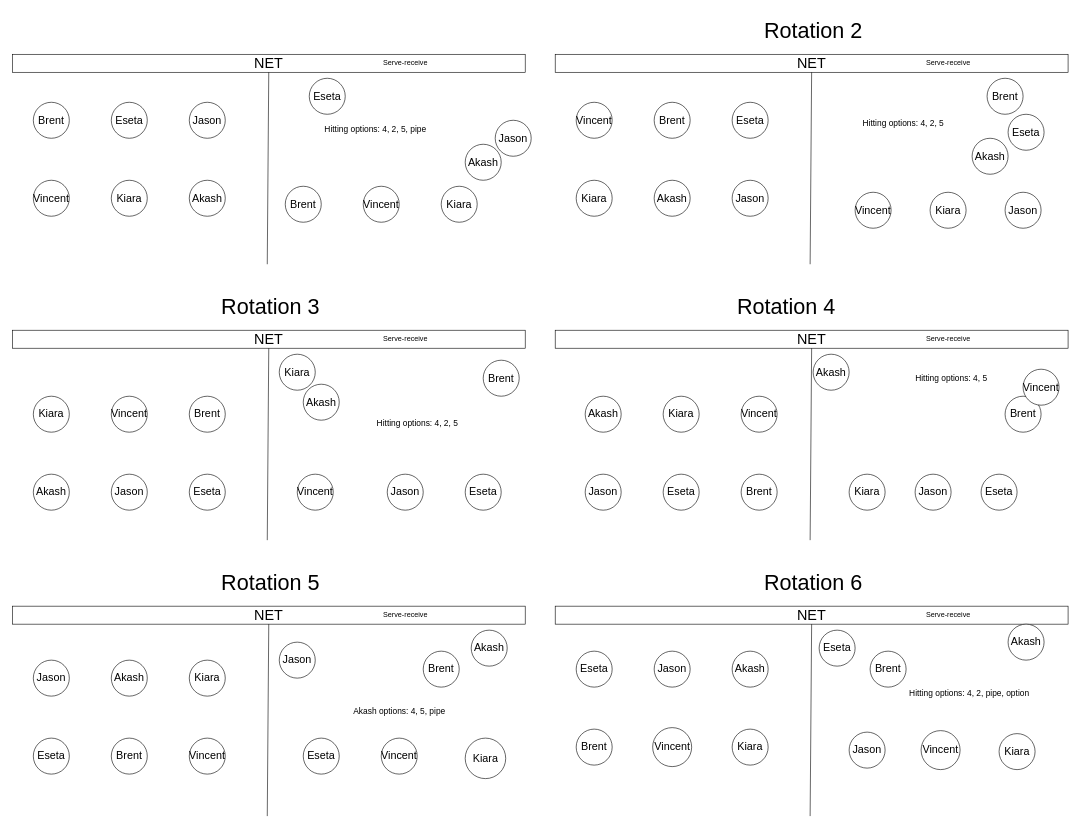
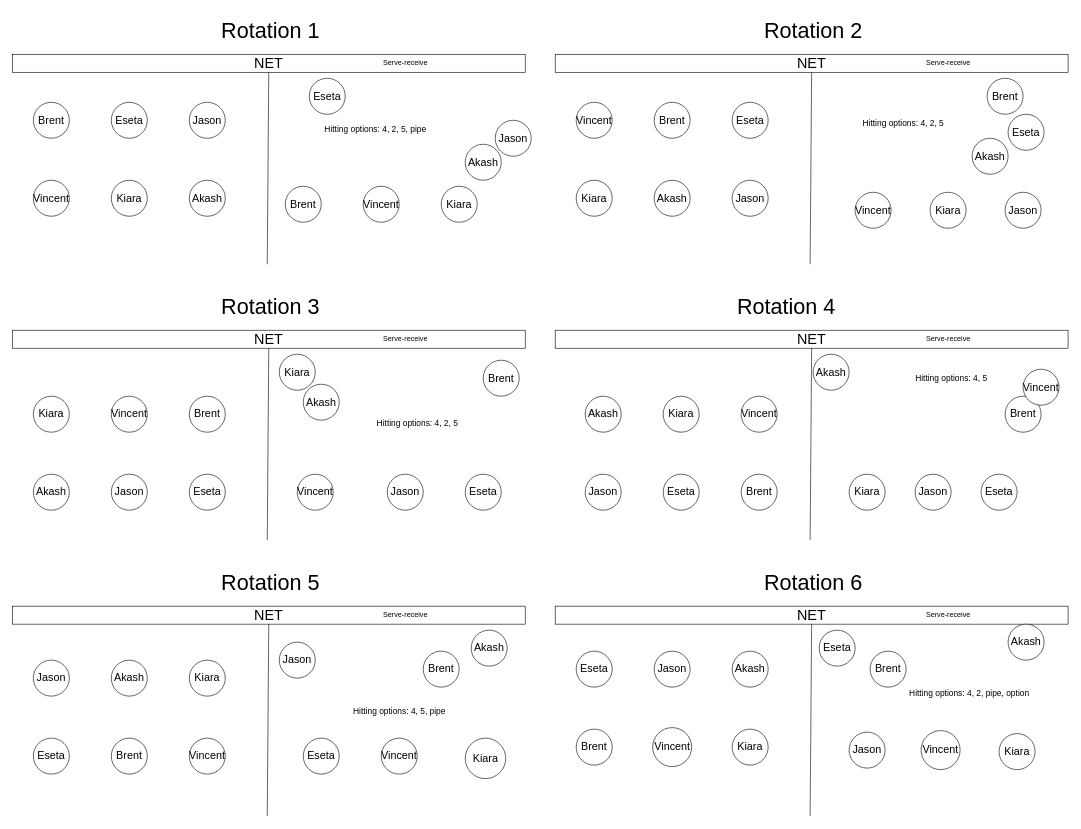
node "Rotation 1": added
node "Akash options: 4, 5, pipe": label "Akash options: 4, 5, pipe" -> "Hitting options: 4, 5, pipe"
